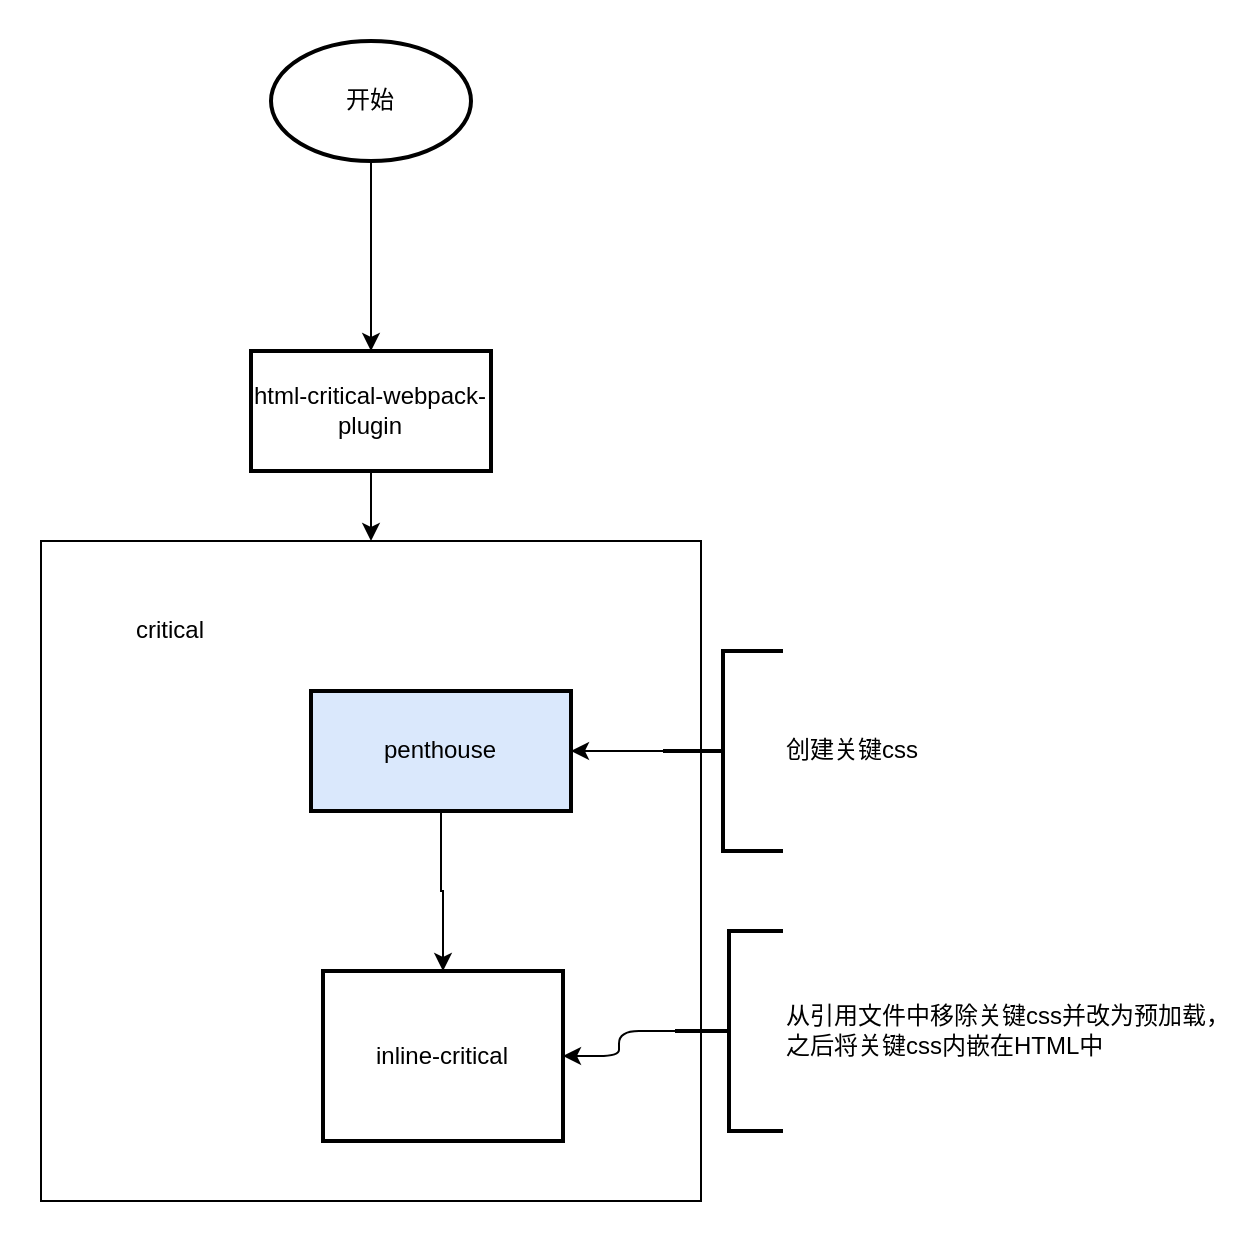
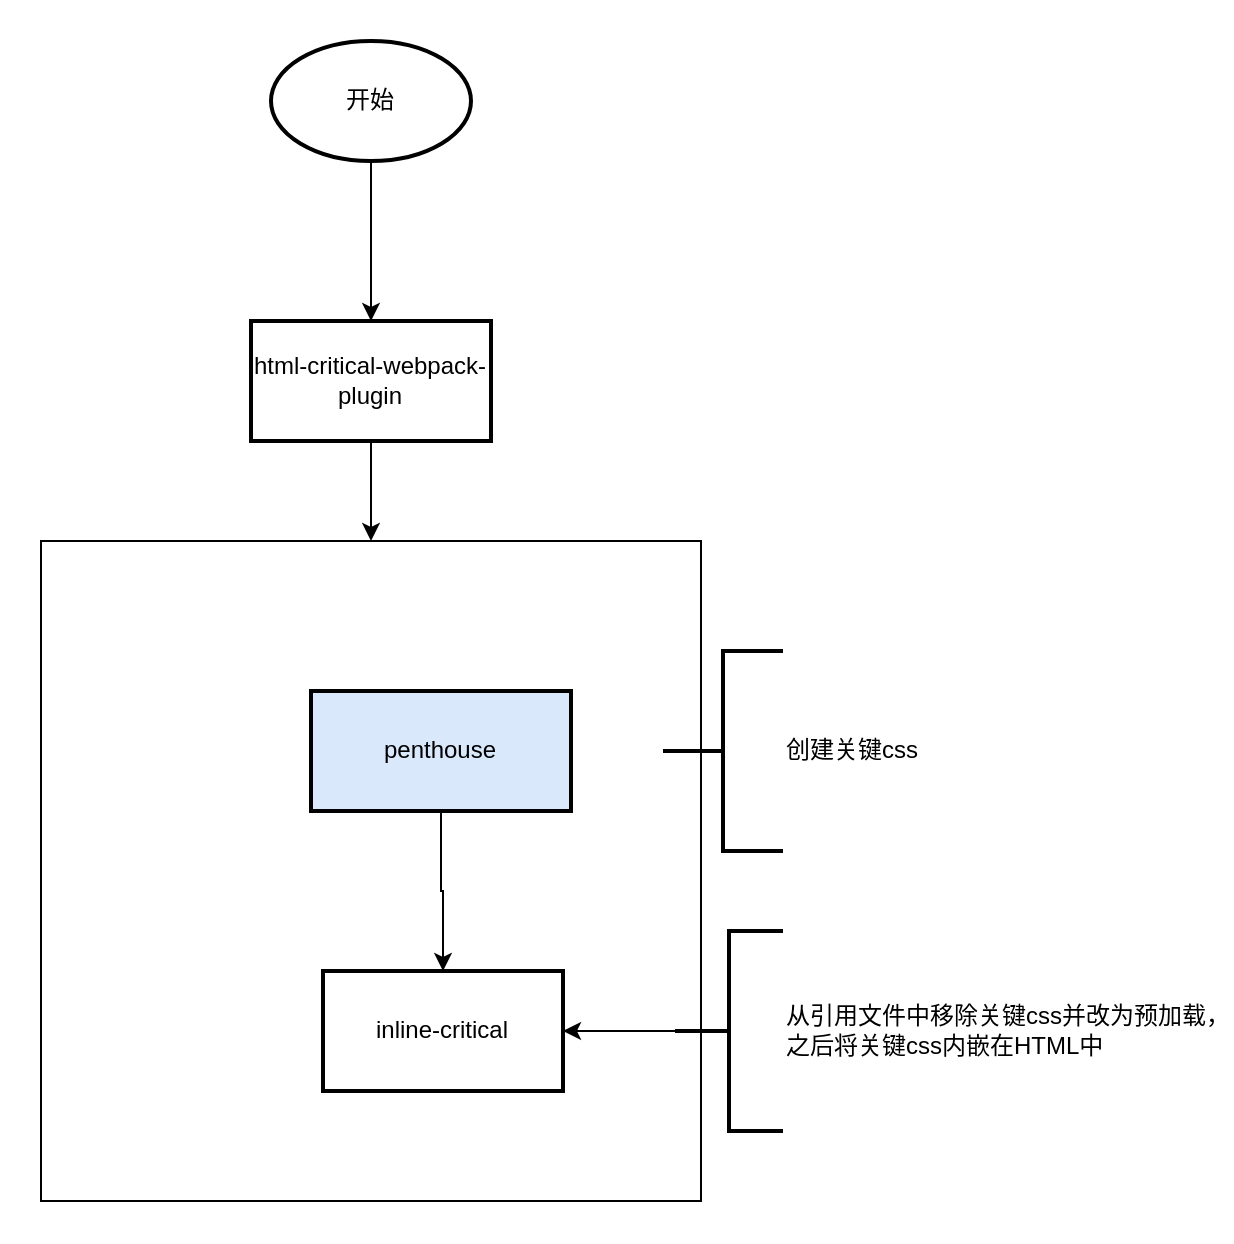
node "html-critical-webpack-plugin": moved (371, 411) -> (371, 381)
node "critical": removed
edge "创建关键css" -> "penthouse": removed
node "inline-critical": size 240x170 -> 240x120
